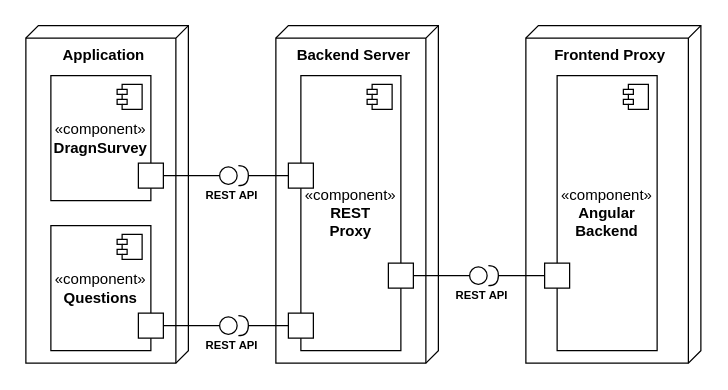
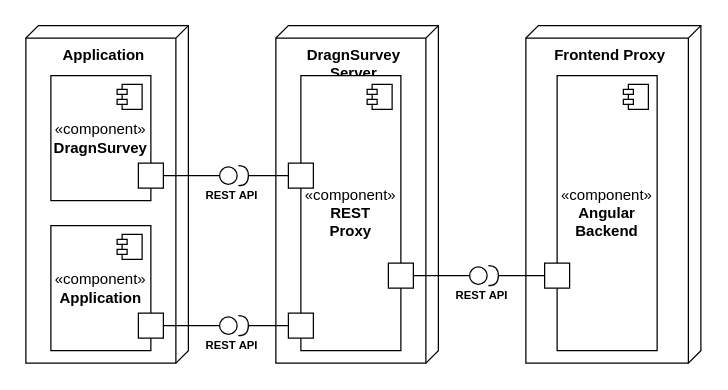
node "Backend Server": label "Backend Server" -> "DragnSurvey Server"
node "«component» Questions": label "«component» Questions" -> "«component» Application"
